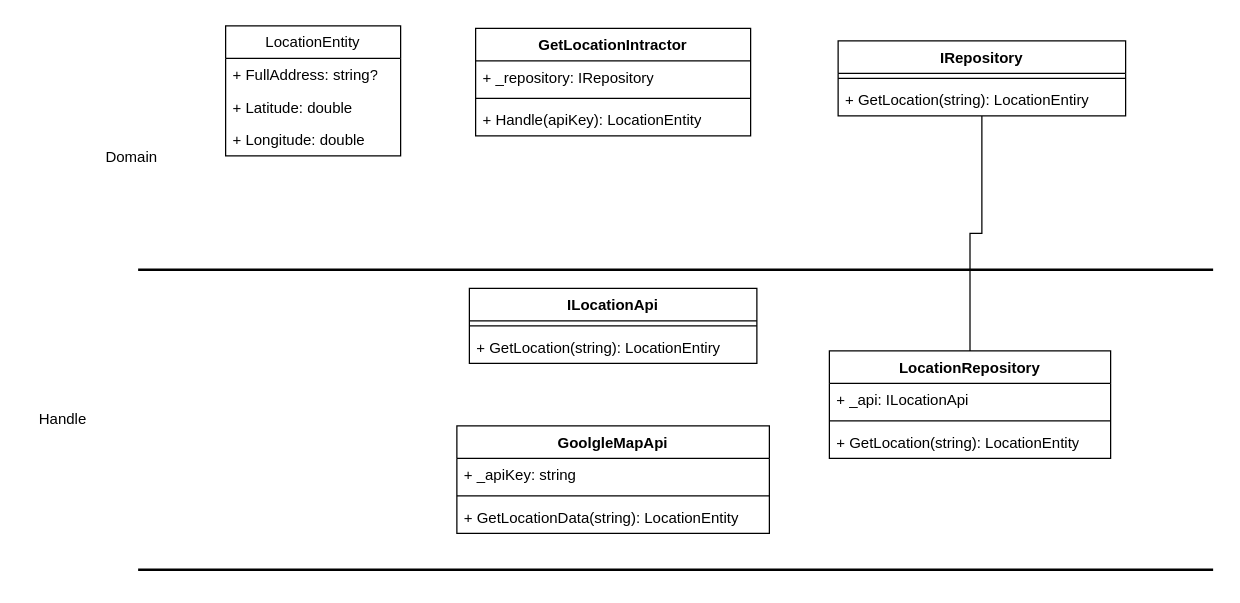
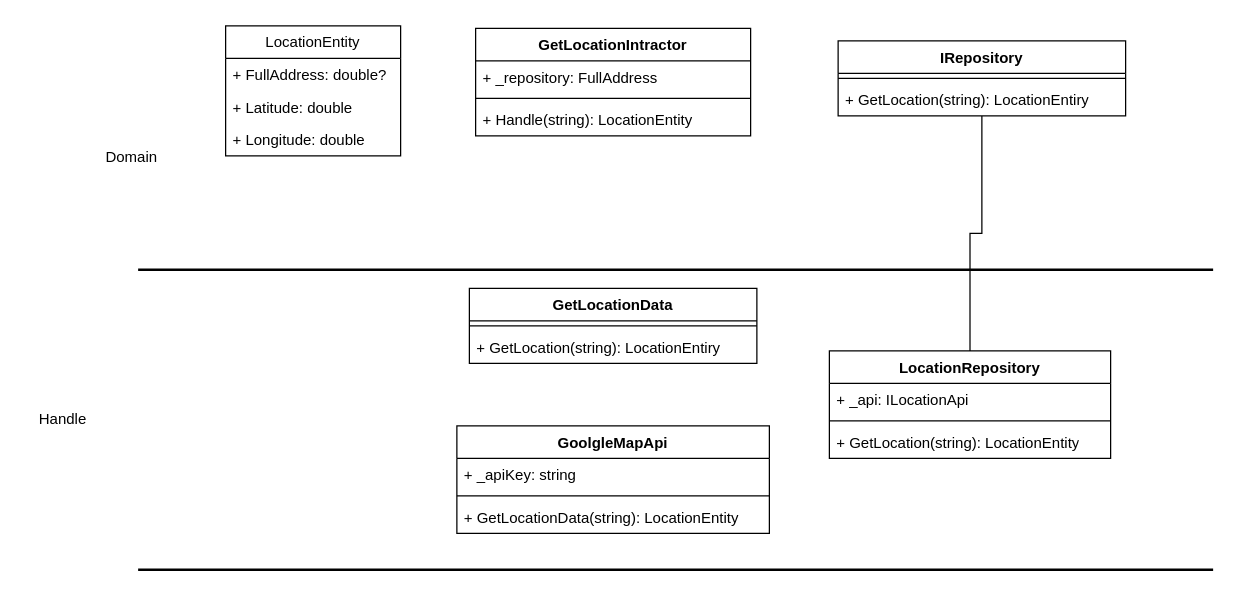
node "+ FullAddress: string?": label "+ FullAddress: string?" -> "+ FullAddress: double?"
node "+ _repository: IRepository": label "+ _repository: IRepository" -> "+ _repository: FullAddress"
node "+ Handle(apiKey): LocationEntity": label "+ Handle(apiKey): LocationEntity" -> "+ Handle(string): LocationEntity"
node "ILocationApi": label "ILocationApi" -> "GetLocationData"
